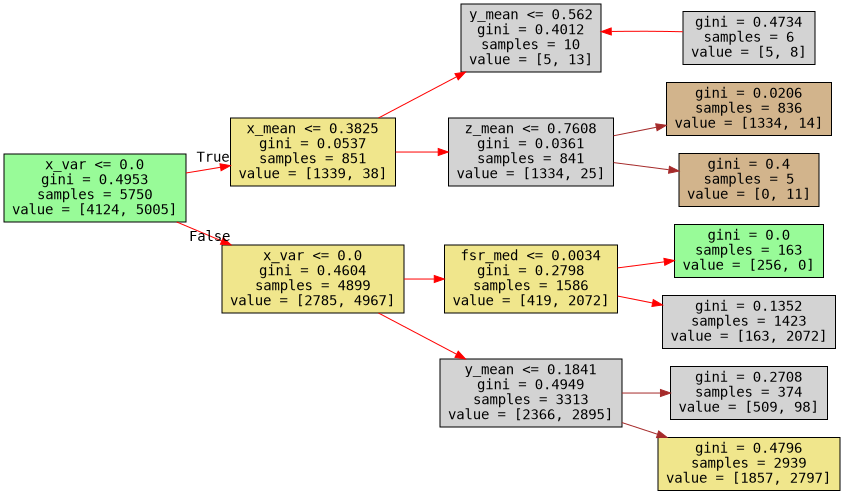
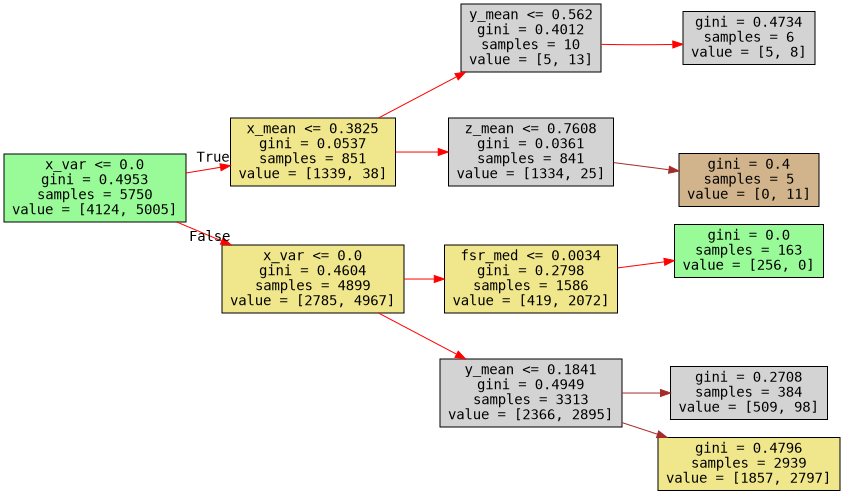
edge "gini = 0.4734 samples = 6 value = [5, 8]" -> "y_mean <= 0.562 gini = 0.4012 samples = 10 value = [5, 13]": reversed
node "gini = 0.0206 samples = 836 value = [1334, 14]": removed
node "gini = 0.1352 samples = 1423 value = [163, 2072]": removed
node "gini = 0.2708 samples = 374 value = [509, 98]": label "gini = 0.2708 samples = 374 value = [509, 98]" -> "gini = 0.2708 samples = 384 value = [509, 98]"
